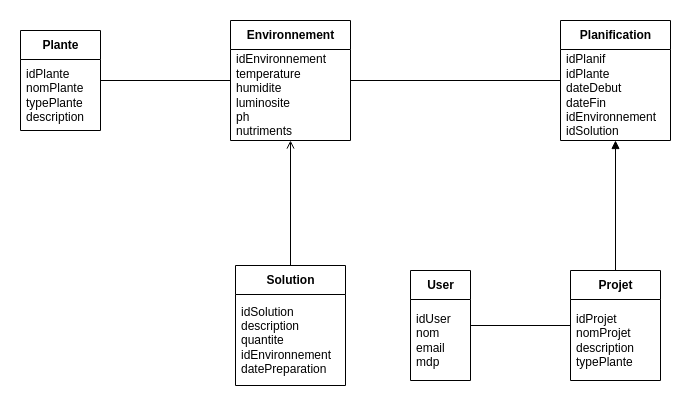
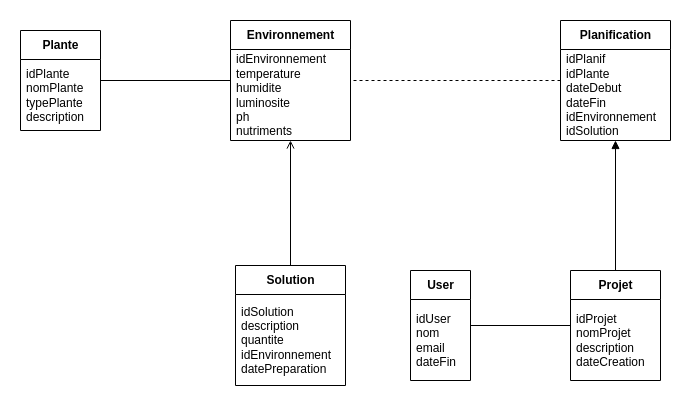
edge "Environnement" -- "Planification": style solid -> dashed
node "idUser nom email mdp": label "idUser nom email mdp" -> "idUser nom email dateFin"
node "idProjet nomProjet description typePlante": label "idProjet nomProjet description typePlante" -> "idProjet nomProjet description dateCreation"
